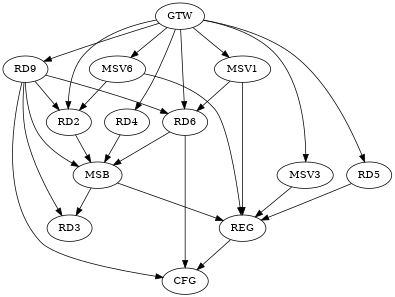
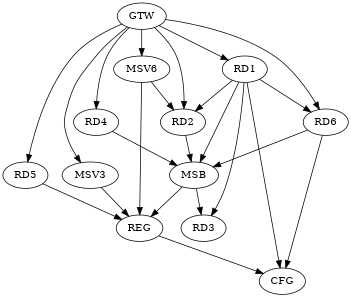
node "RD9": label "RD9" -> "RD1"
node "MSV1": removed
